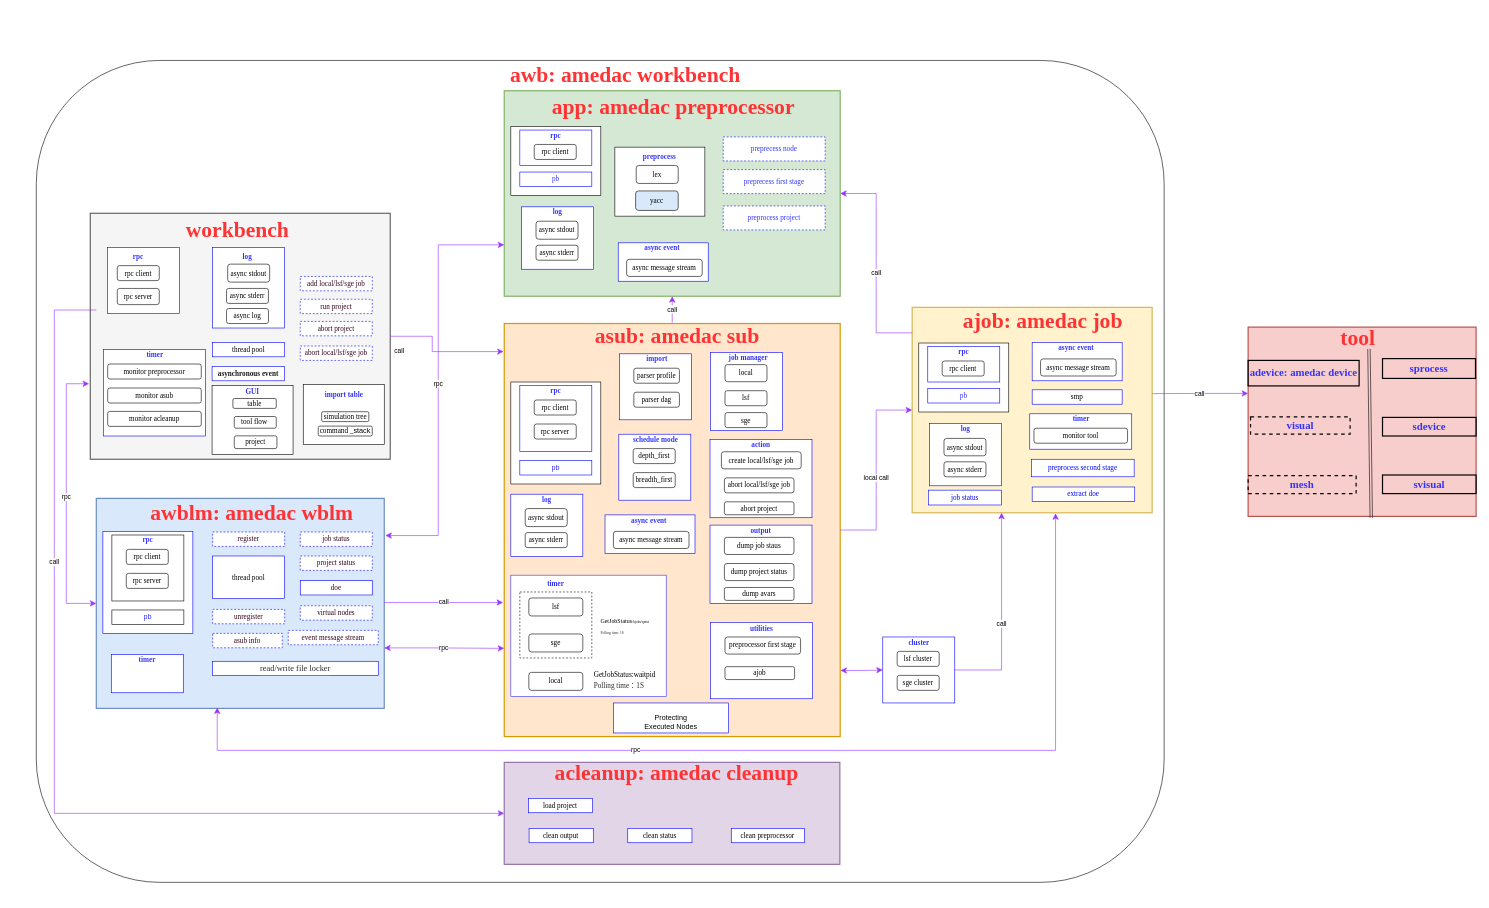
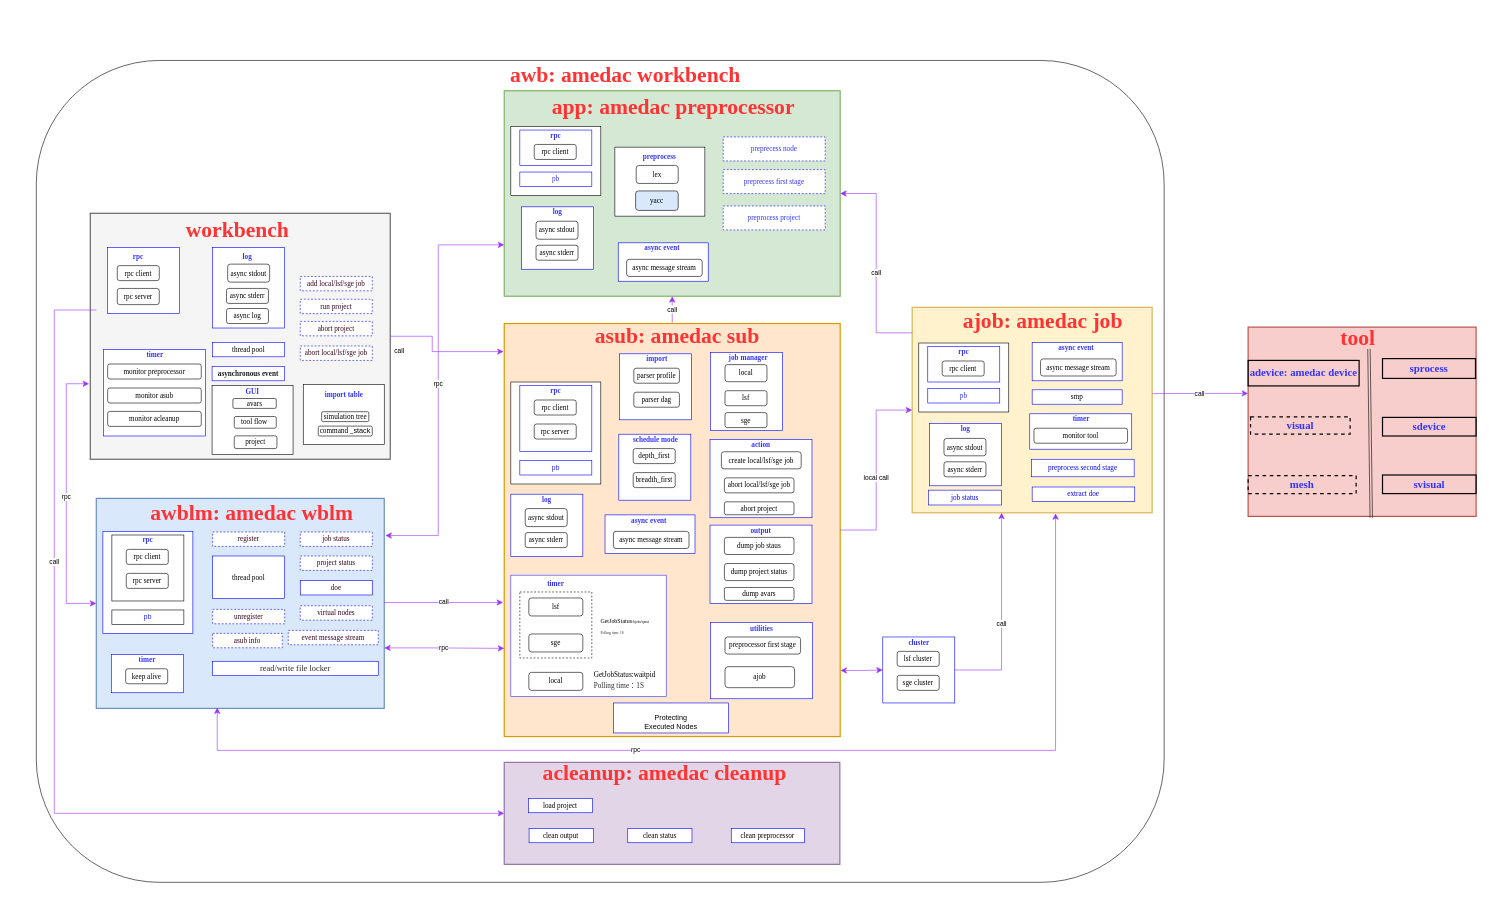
node "table": label "table" -> "avars"
node "ajob": size 70x13 -> 70x21
node "keep alive": added
node "acleanup: amedac cleanup": moved (677, 773) -> (665, 773)
